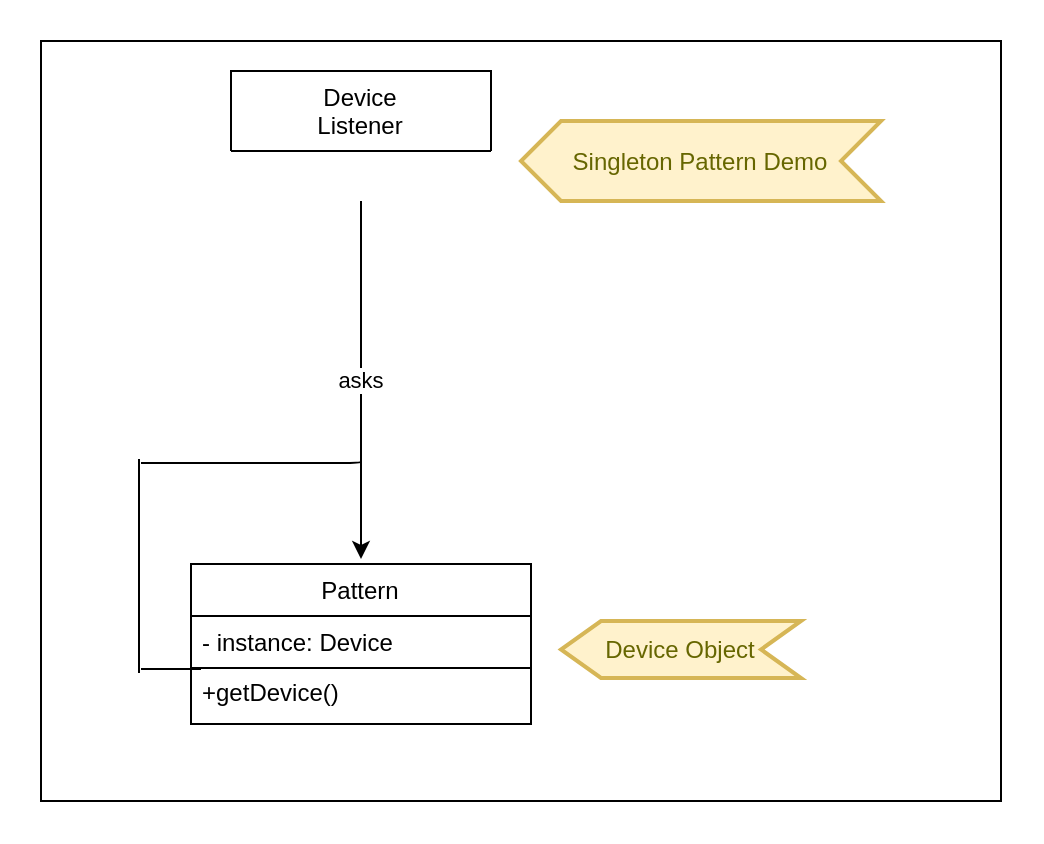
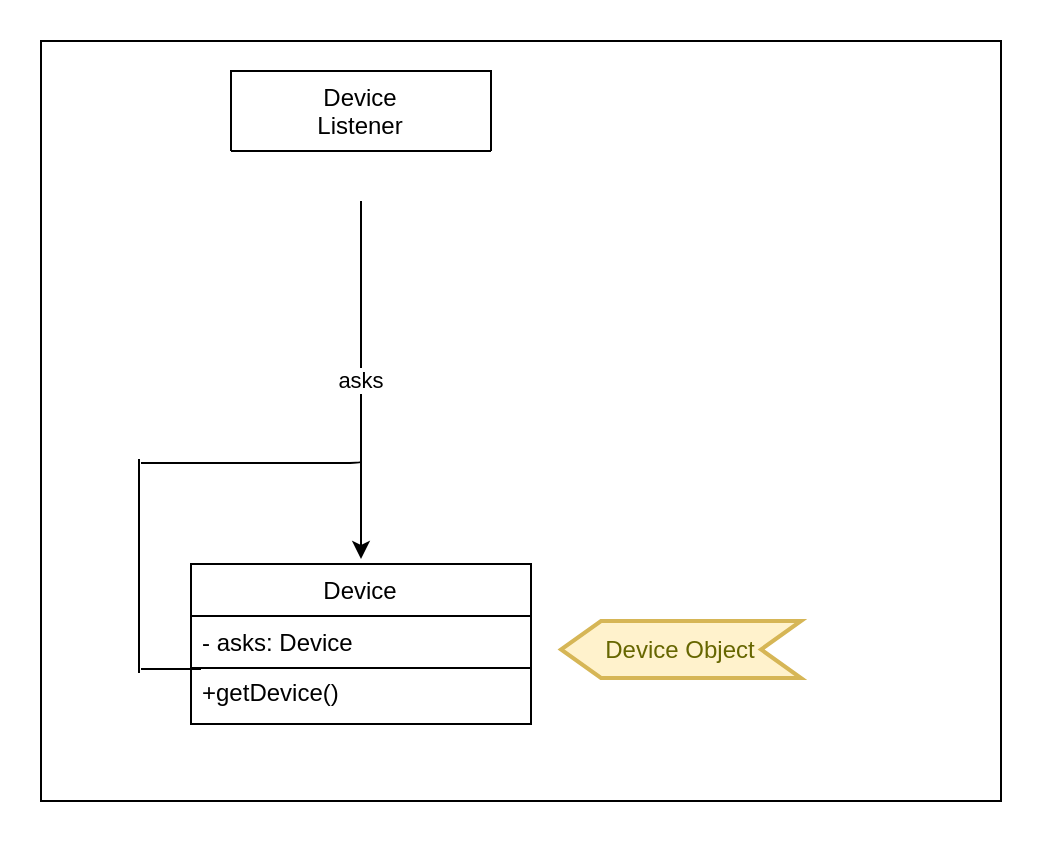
node "Singleton Pattern Demo": removed
node "Pattern": label "Pattern" -> "Device"
node "- instance: Device": label "- instance: Device" -> "- asks: Device"
